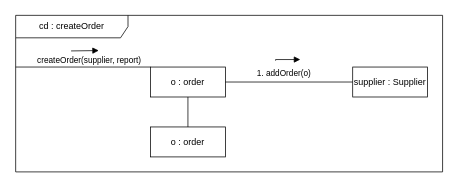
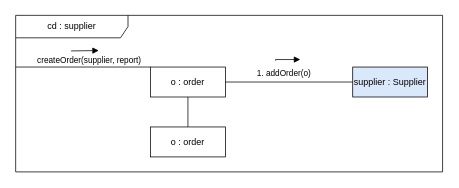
node "cd : createOrder": label "cd : createOrder" -> "cd : supplier"
node "supplier : Supplier": fillcolor #ffffff -> #dae8fc
